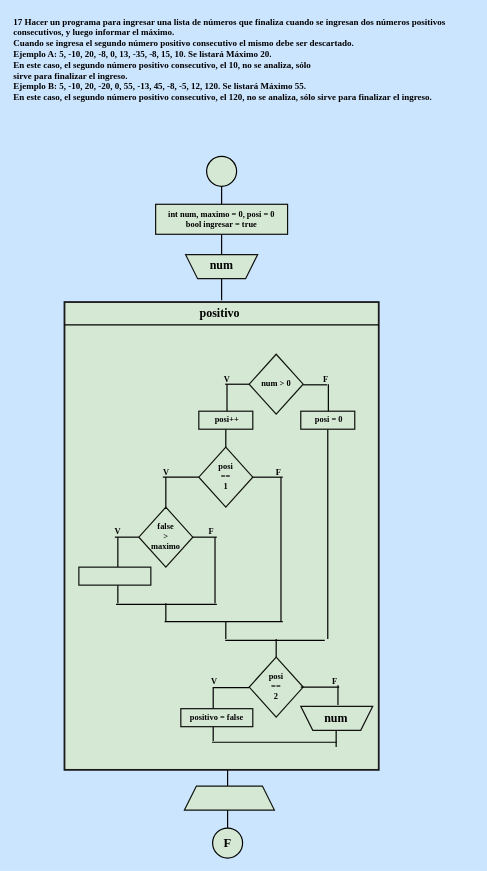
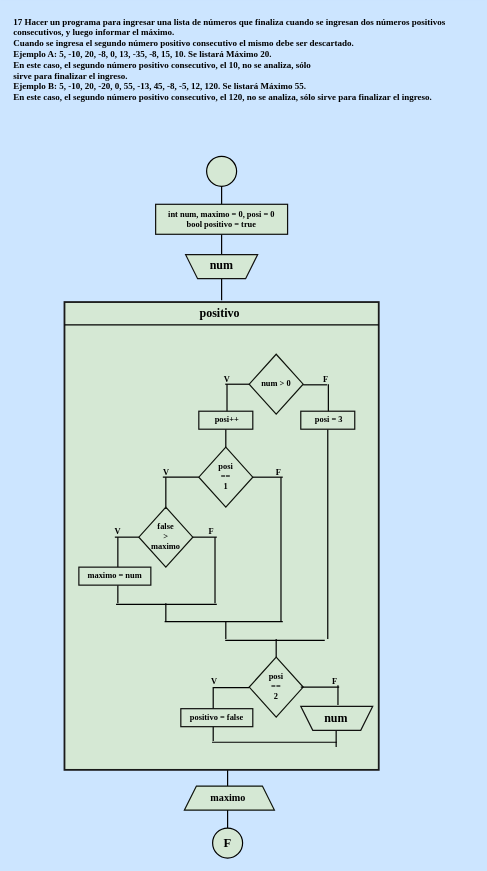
node "int num, maximo = 0, posi = 0 bool ingresar = true": label "int num, maximo = 0, posi = 0 bool ingresar = true" -> "int num, maximo = 0, posi = 0 bool positivo = true"
node "posi = 0": label "posi = 0" -> "posi = 3"
node "maximo = num": added
node "maximo": added
